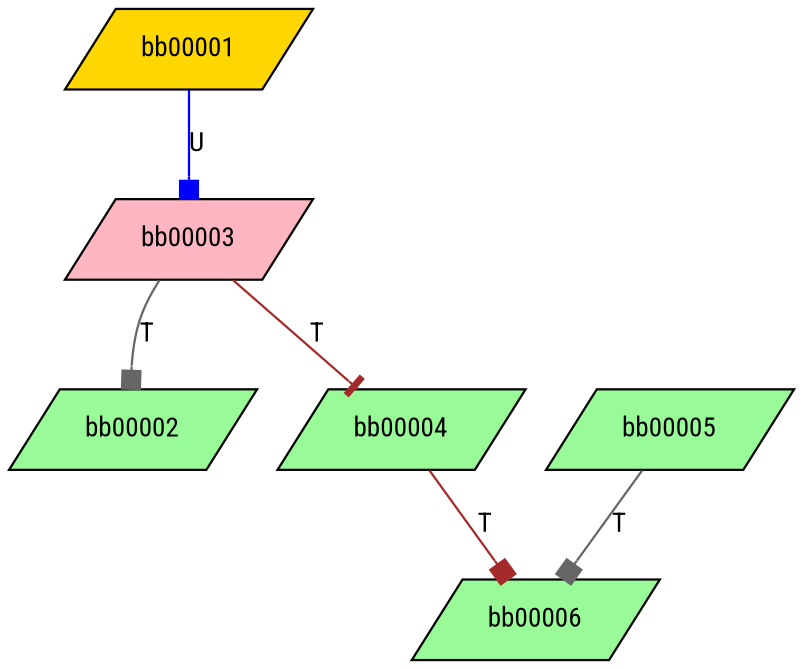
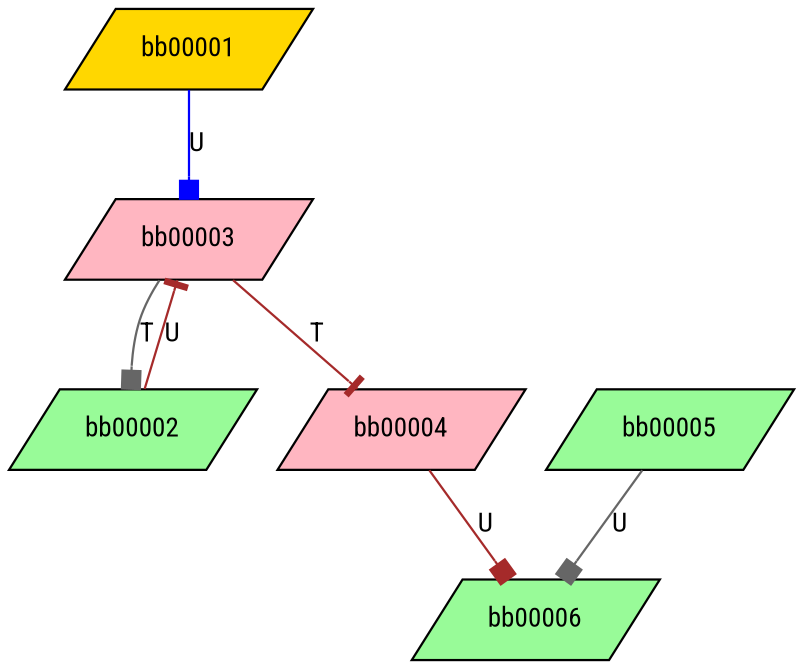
edge "bb00002" -> "bb00003": added, label "U"
node "bb00004": fillcolor palegreen -> lightpink
edge "bb00004" -> "bb00006": label "T" -> "U"
edge "bb00005" -> "bb00006": label "T" -> "U"
